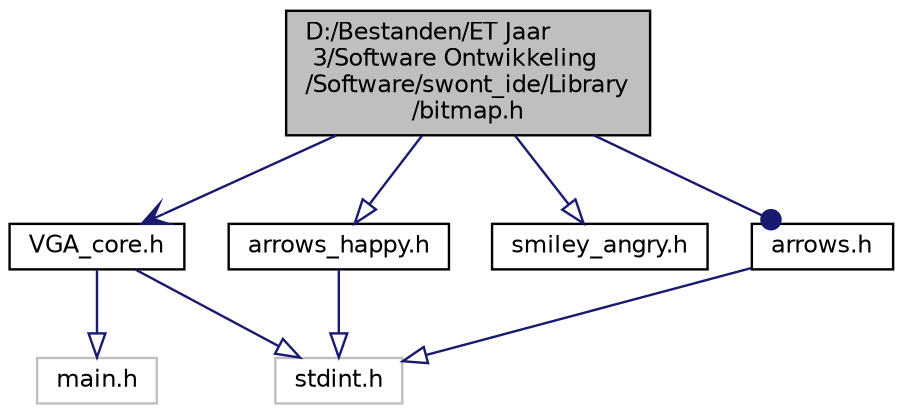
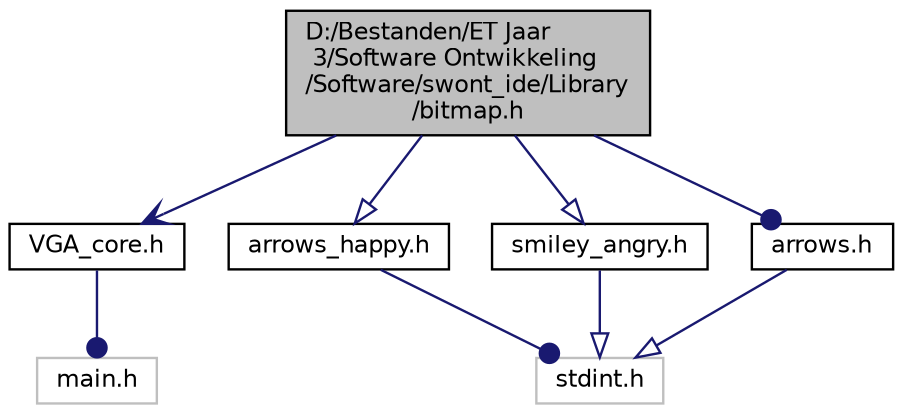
edge "VGA_core.h" -> "main.h": arrowhead onormal -> dot
edge "arrows_happy.h" -> "stdint.h": arrowhead onormal -> dot
edge "VGA_core.h" -> "stdint.h": now "smiley_angry.h" -> "stdint.h"
